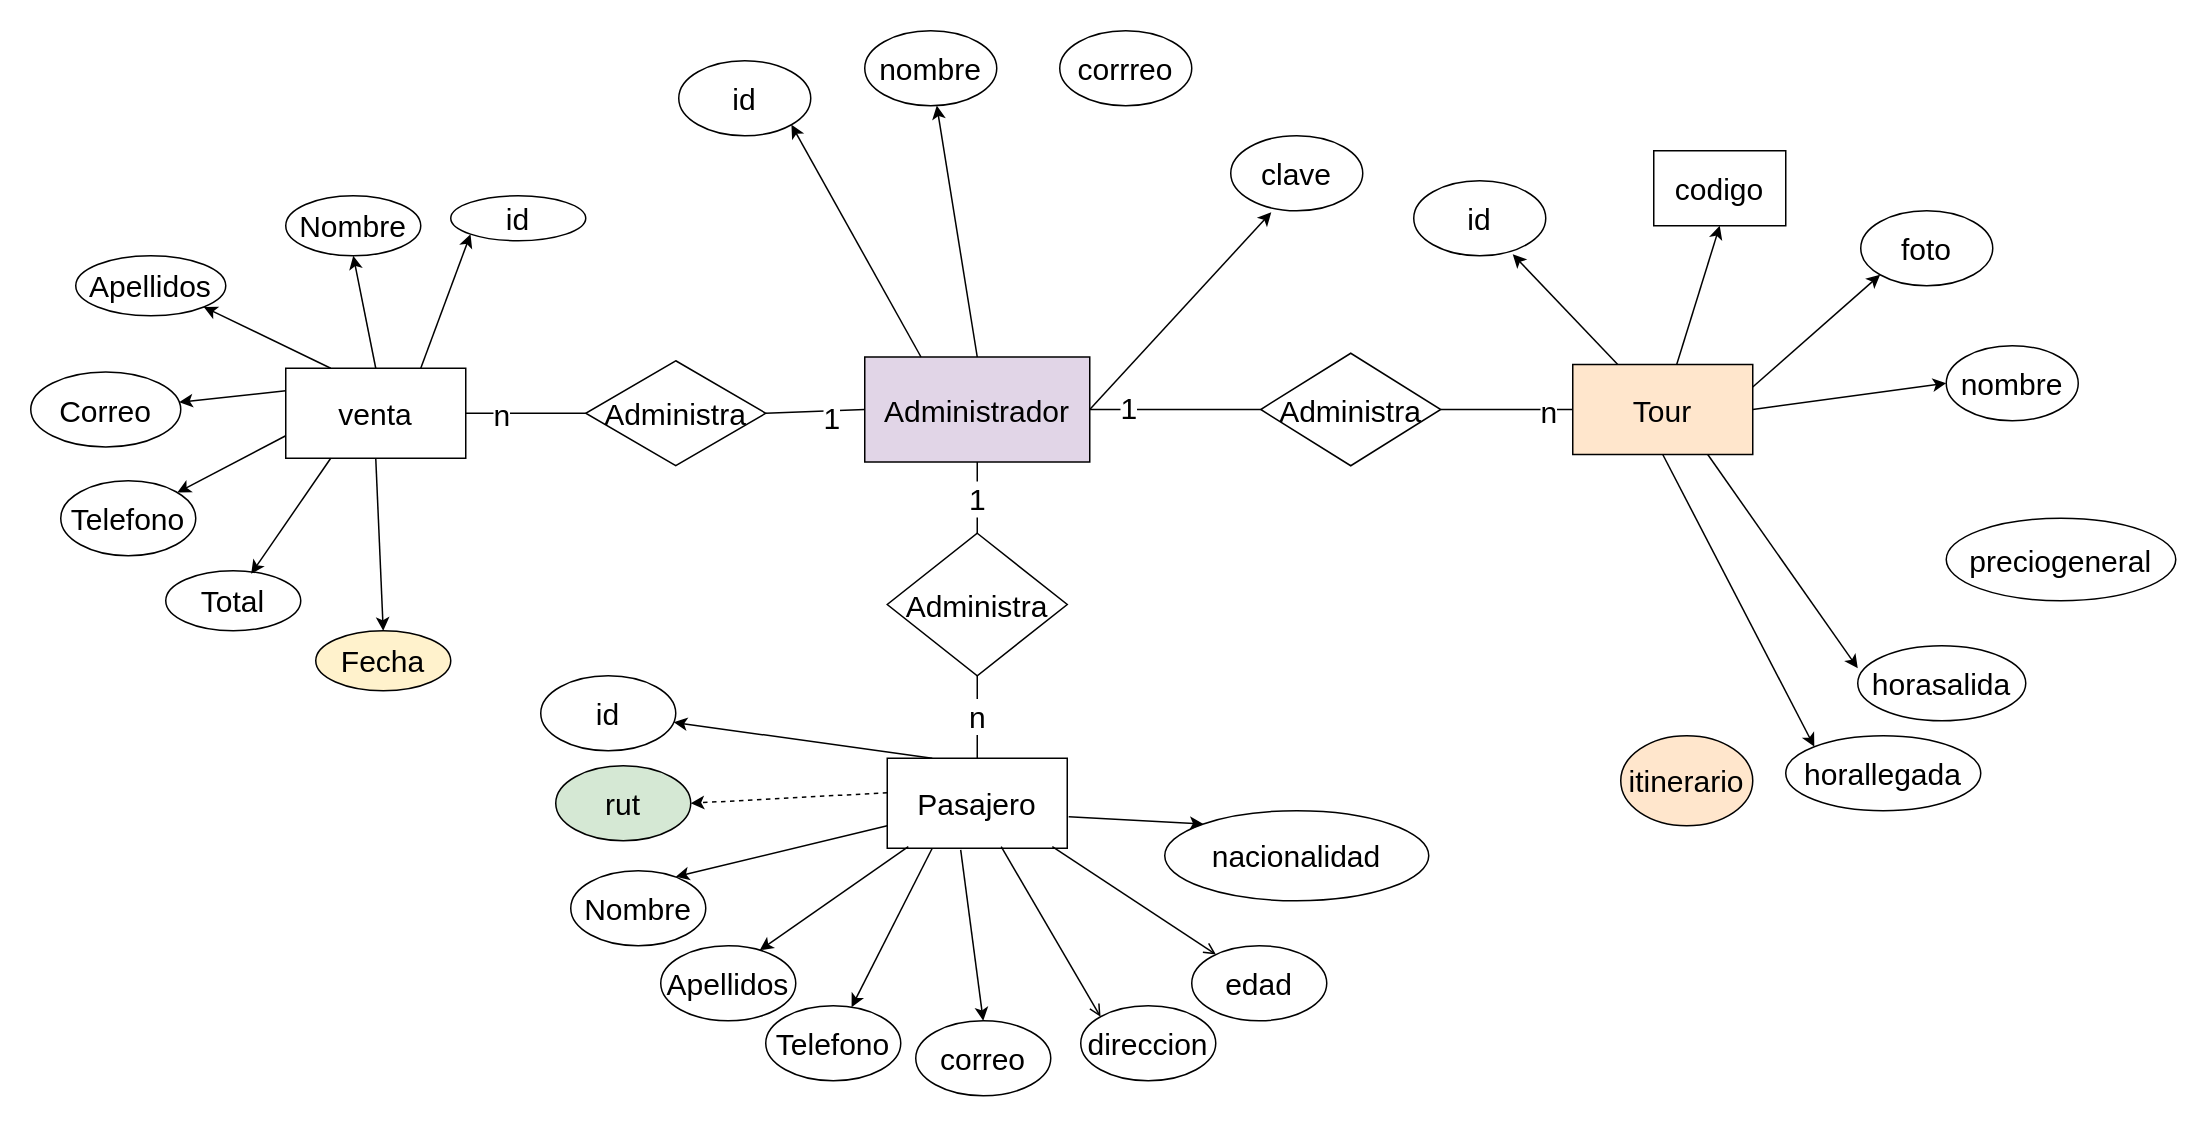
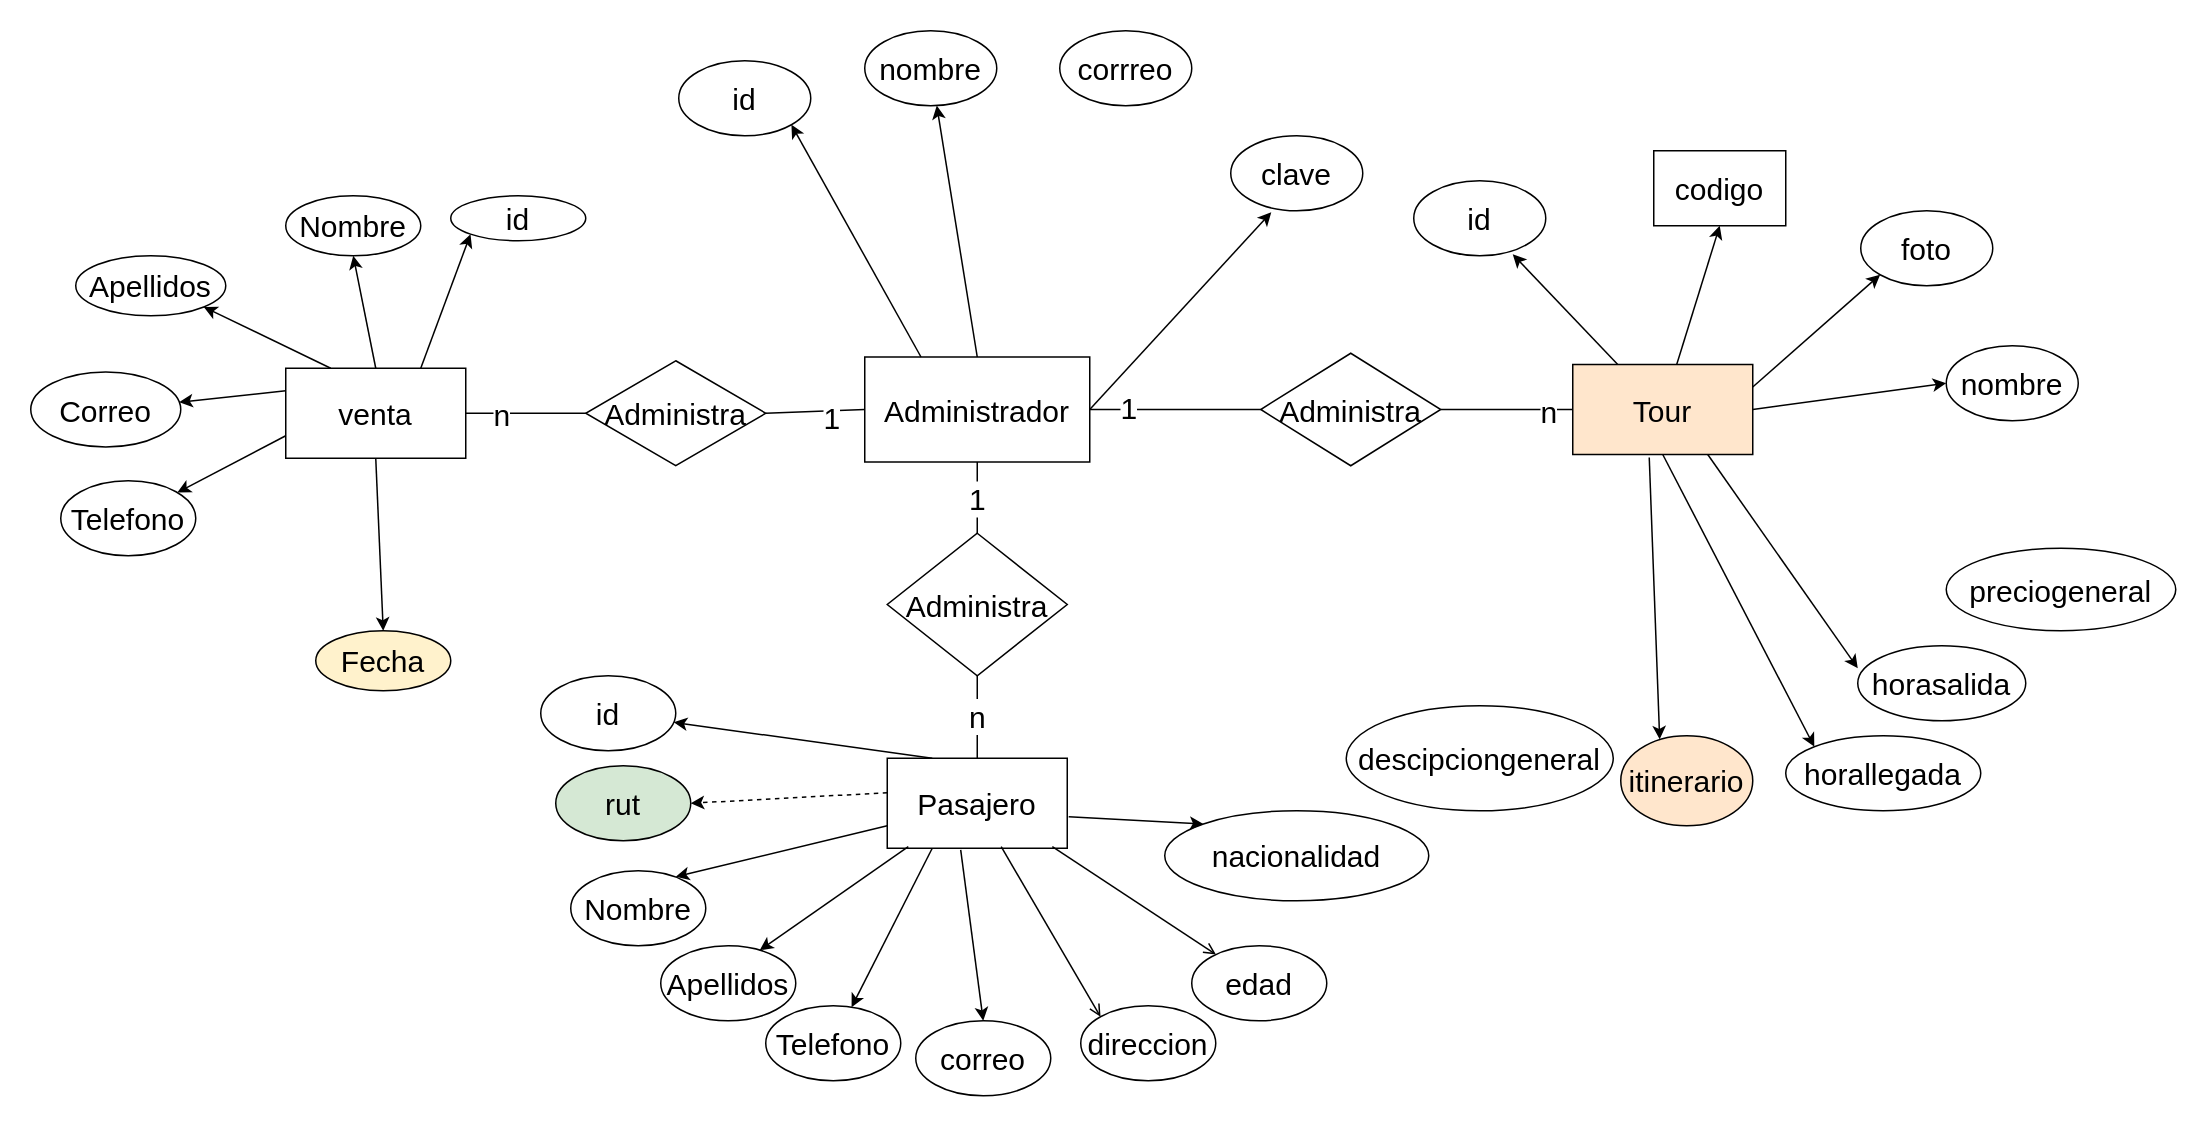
node "Administrador": fillcolor #e1d5e7 -> #ffffff
edge "venta" -> "Total": removed
node "preciogeneral": moved (2061, 560) -> (2061, 590)
edge "Tour" -> "itinerario": added
node "Total": removed
node "descipciongeneral": added
